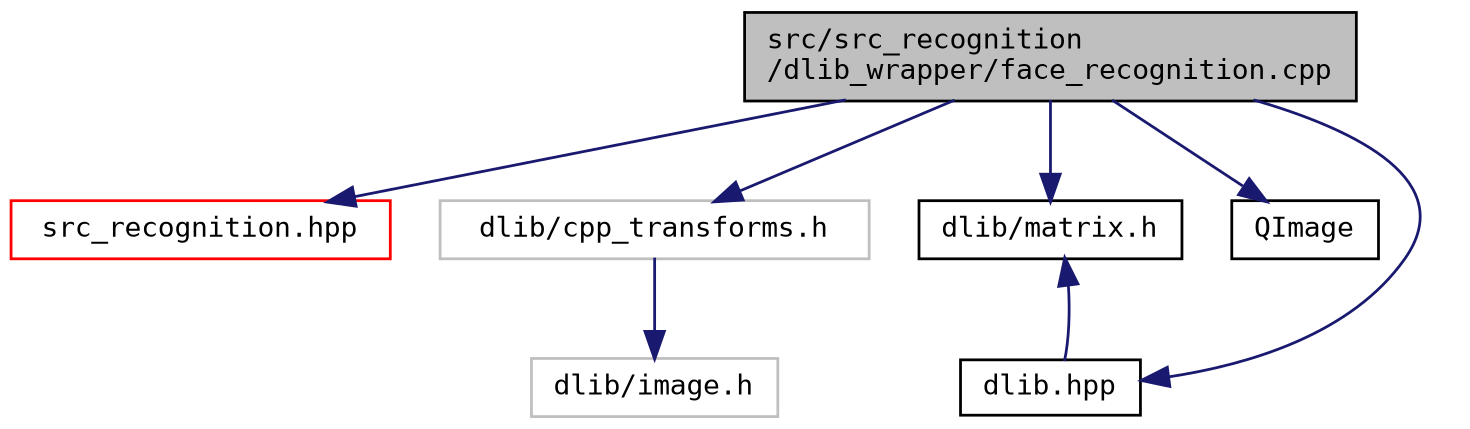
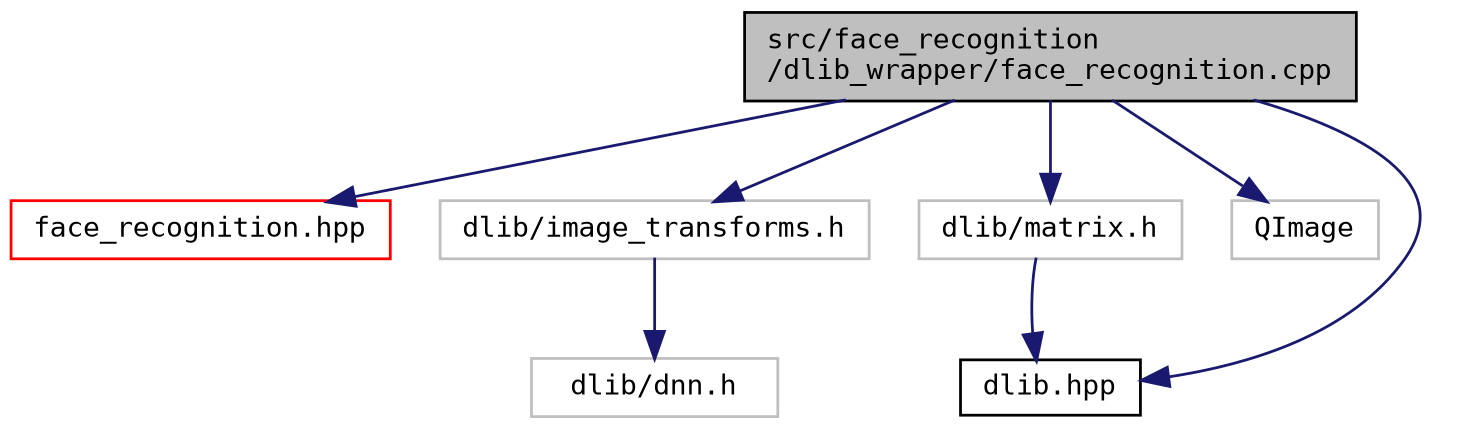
node "src/src_recognition /dlib_wrapper/face_recognition.cpp": label "src/src_recognition /dlib_wrapper/face_recognition.cpp" -> "src/face_recognition /dlib_wrapper/face_recognition.cpp"
node "src_recognition.hpp": label "src_recognition.hpp" -> "face_recognition.hpp"
node "dlib/cpp_transforms.h": label "dlib/cpp_transforms.h" -> "dlib/image_transforms.h"
node "dlib/matrix.h": color black -> grey75
node "QImage": color black -> grey75
edge "dlib.hpp" -> "dlib/matrix.h": reversed
node "dlib/image.h": label "dlib/image.h" -> "dlib/dnn.h"
